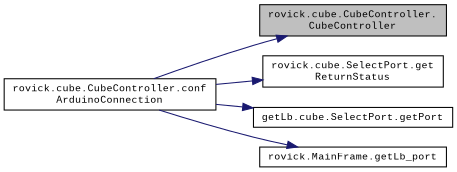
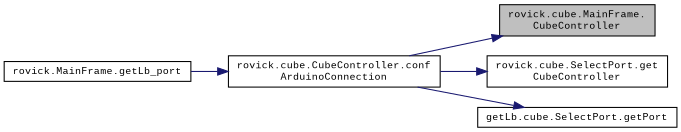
node "rovick.cube.CubeController. CubeController": label "rovick.cube.CubeController. CubeController" -> "rovick.cube.MainFrame. CubeController"
node "rovick.cube.SelectPort.get ReturnStatus": label "rovick.cube.SelectPort.get ReturnStatus" -> "rovick.cube.SelectPort.get CubeController"
edge "rovick.cube.CubeController.conf ArduinoConnection" -> "rovick.MainFrame.getLb_port": reversed
